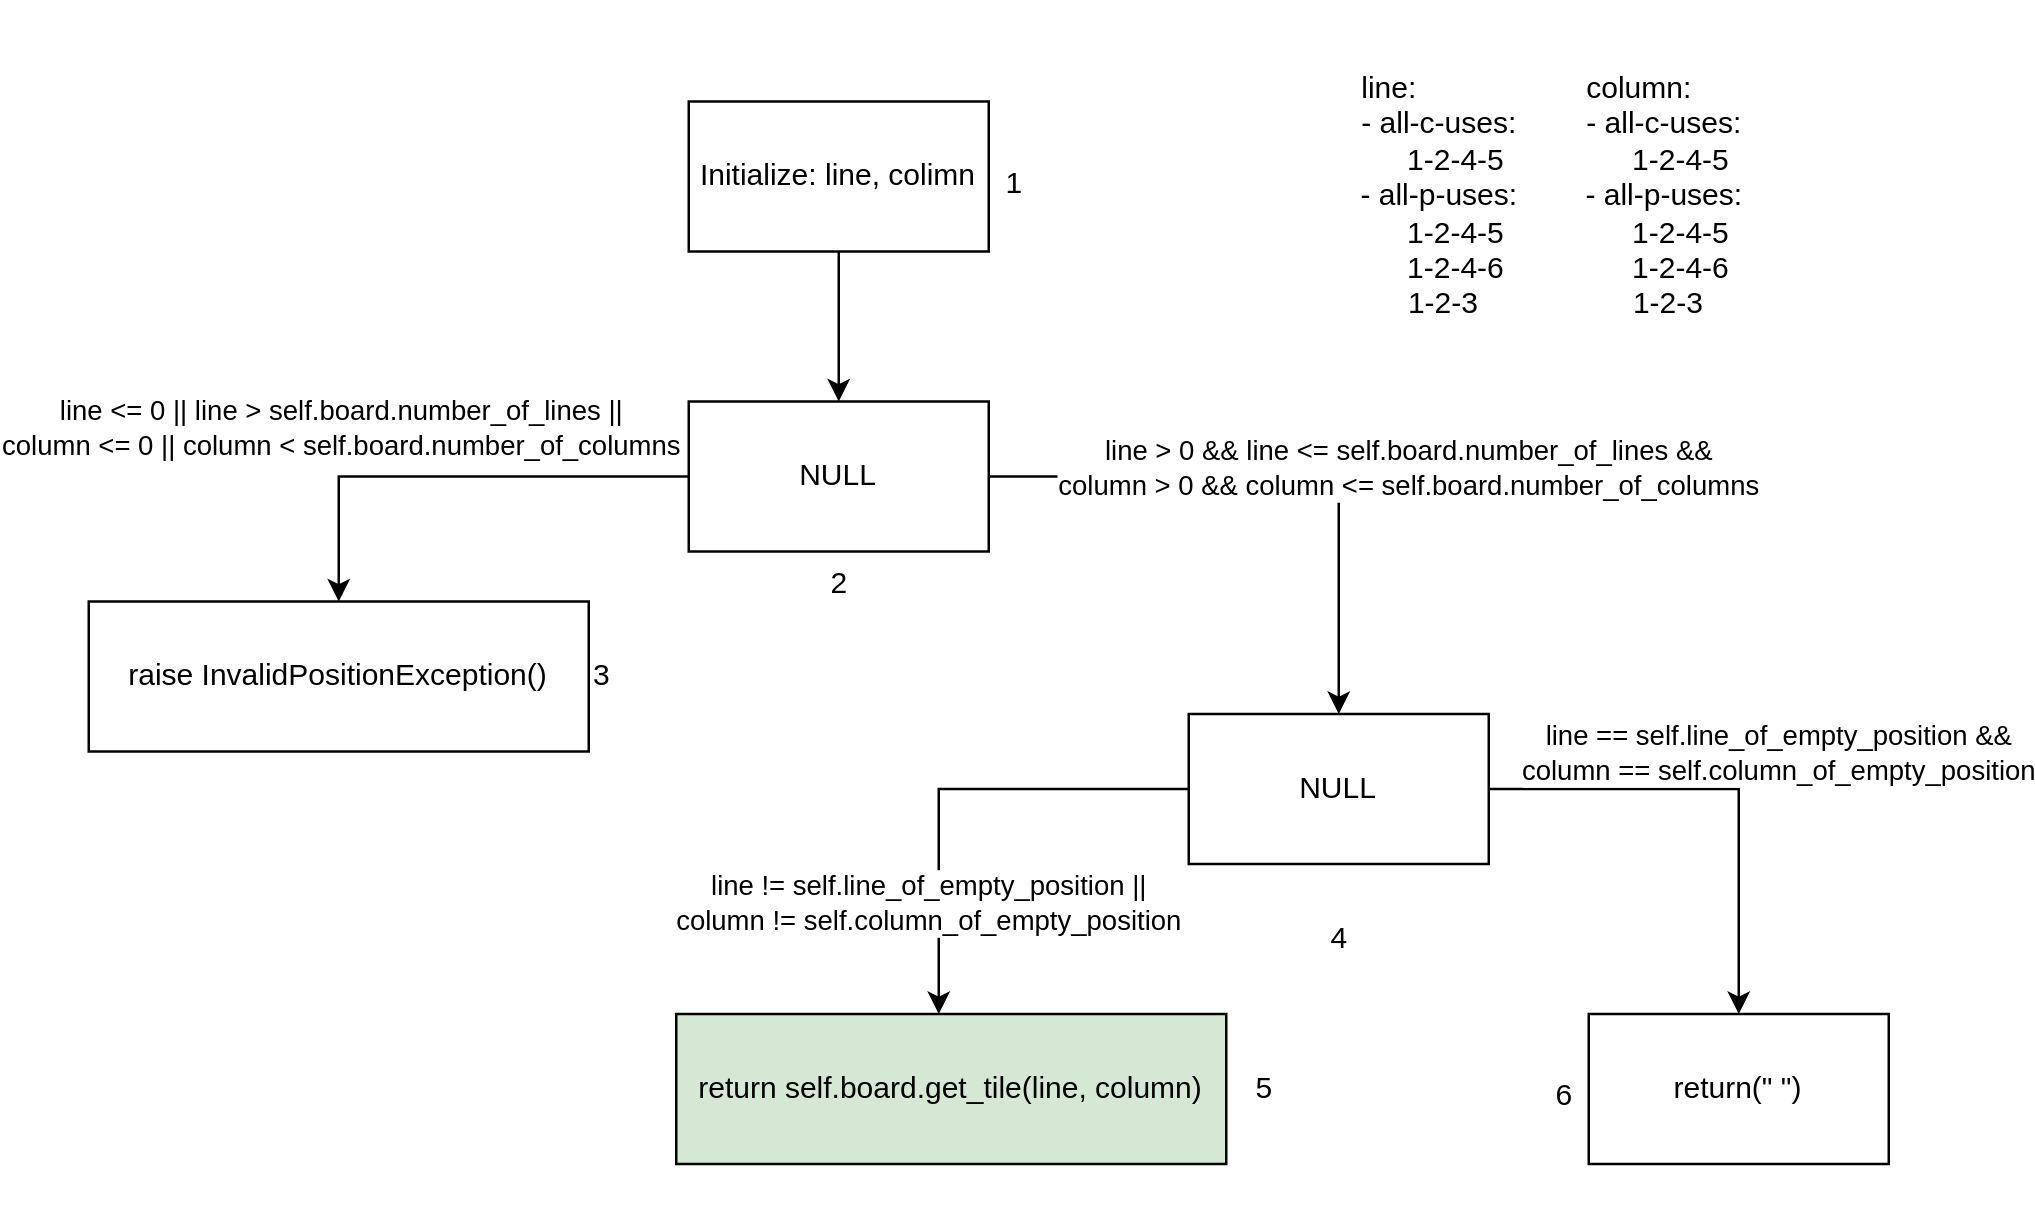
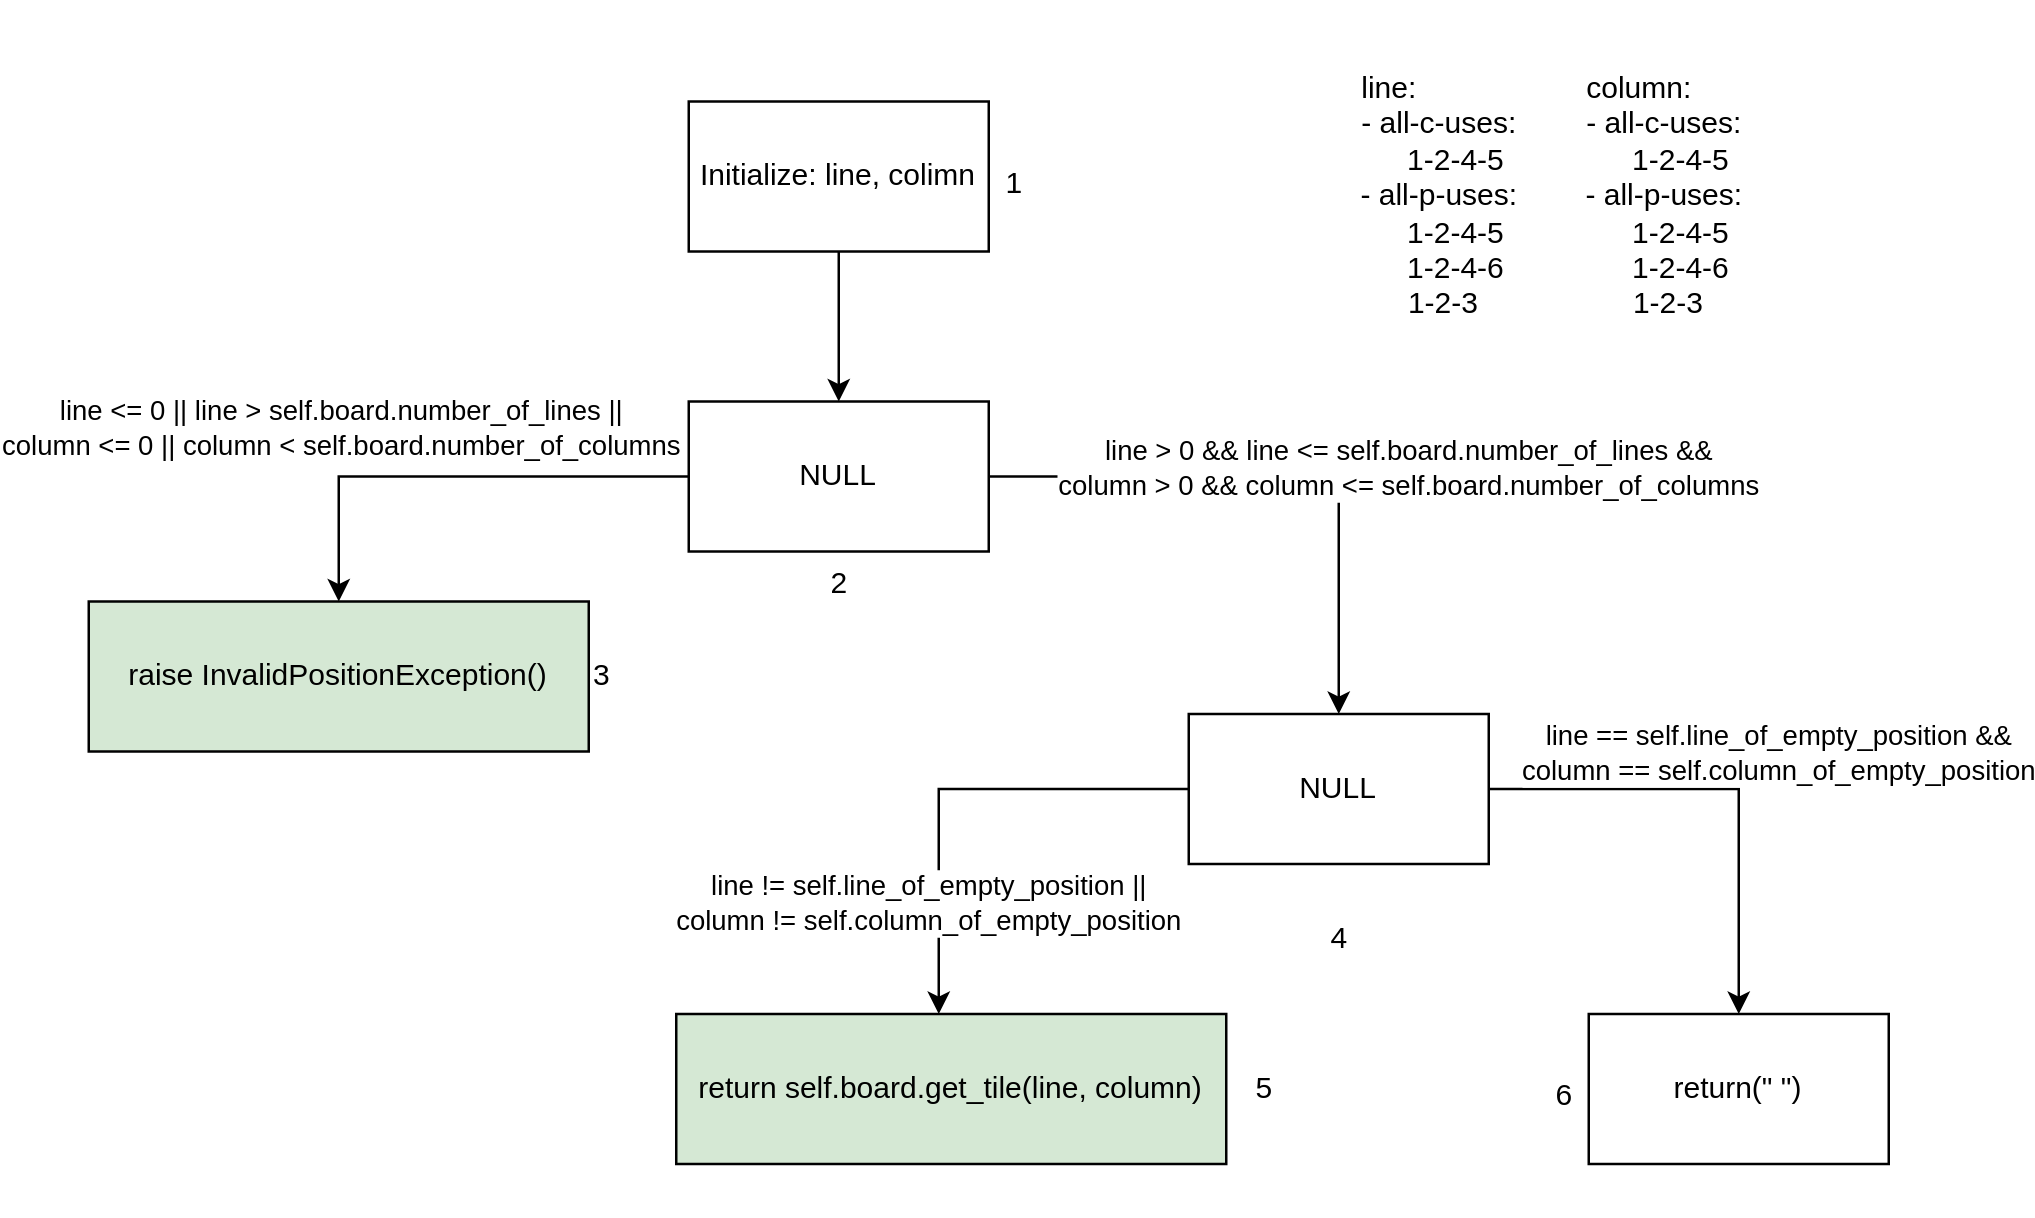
node "raise InvalidPositionException()": fillcolor #ffffff -> #d5e8d4
